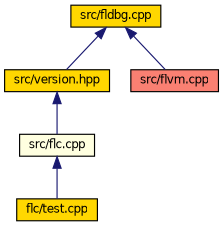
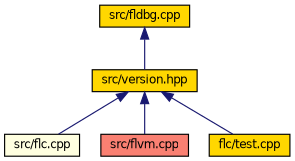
edge "src/flvm.cpp" -> "src/fldbg.cpp": now "src/flvm.cpp" -> "src/version.hpp"
edge "flc/test.cpp" -> "src/flc.cpp": now "flc/test.cpp" -> "src/version.hpp"
